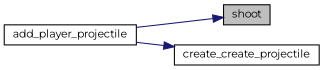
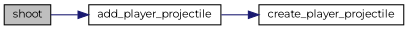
edge "add_player_projectile" -> "shoot": reversed
node "create_create_projectile": label "create_create_projectile" -> "create_player_projectile"
